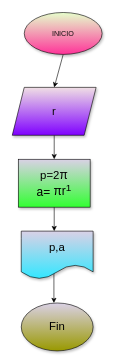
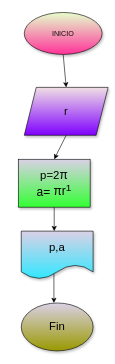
node "r": moved (54, 111) -> (66, 111)
